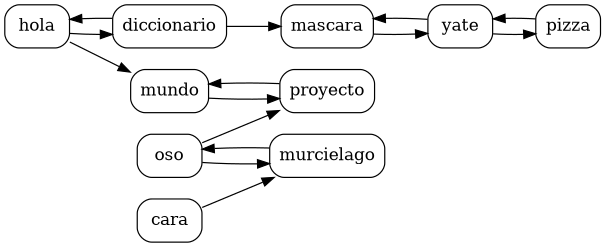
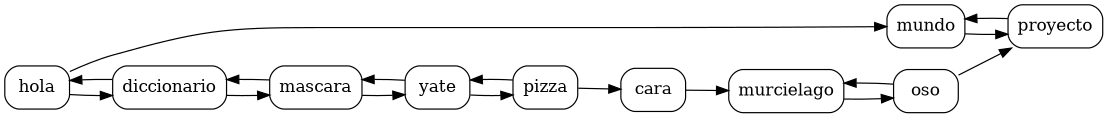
edge "mascara" -> "diccionario": added
edge "pizza" -> "cara": added
